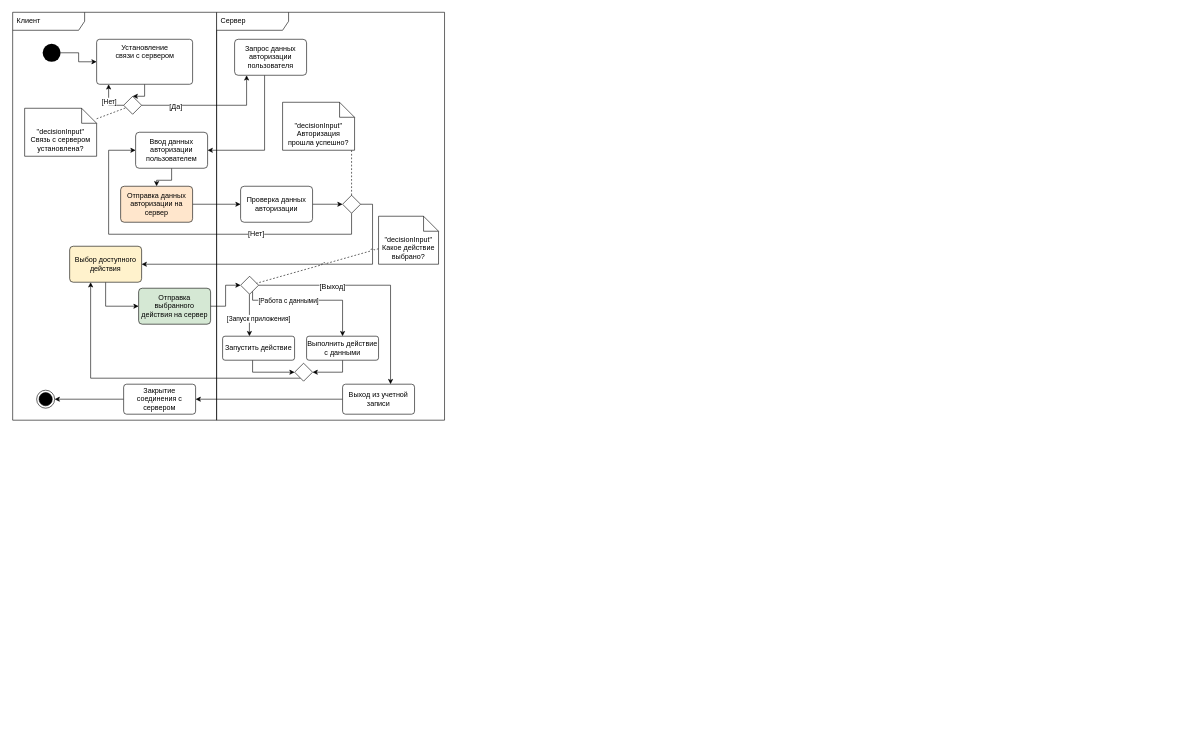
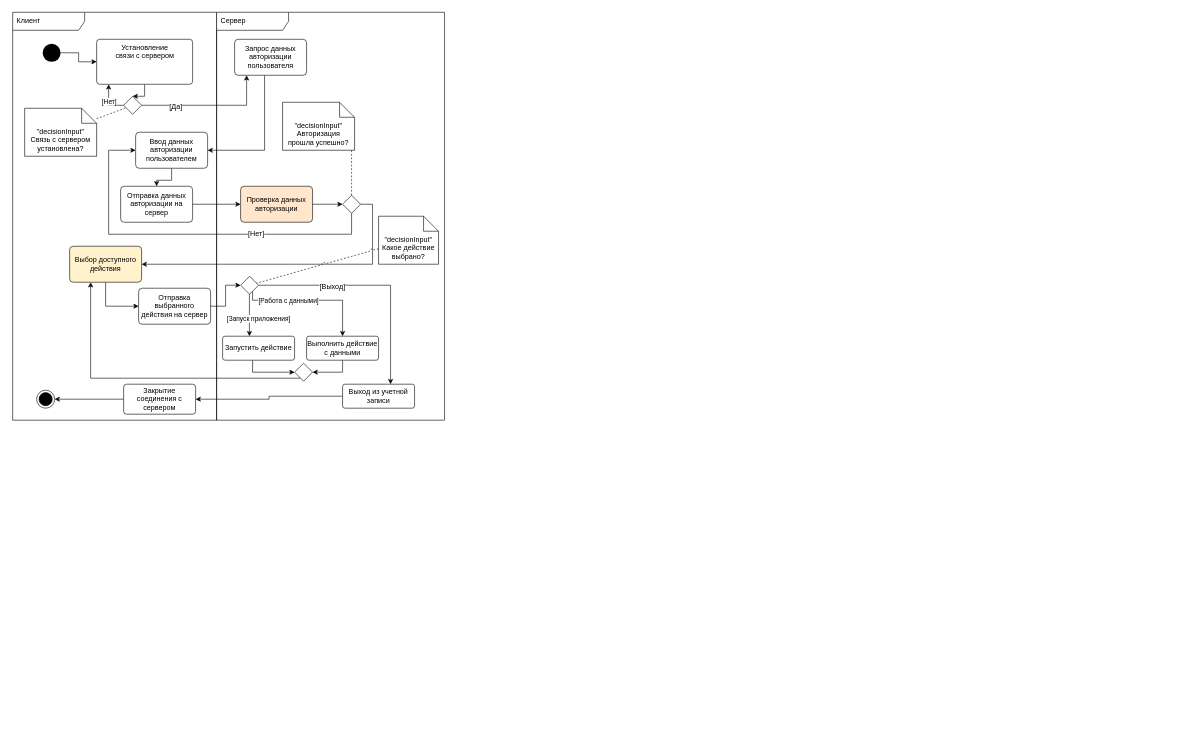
node "Отправка данных авторизации на сервер": fillcolor #ffe6cc -> #ffffff
node "Проверка данных авторизации": fillcolor #ffffff -> #ffe6cc
node "Отправка выбранного действия на сервер": fillcolor #d5e8d4 -> #ffffff
node "Выход из учетной записи": size 72x30 -> 72x24
